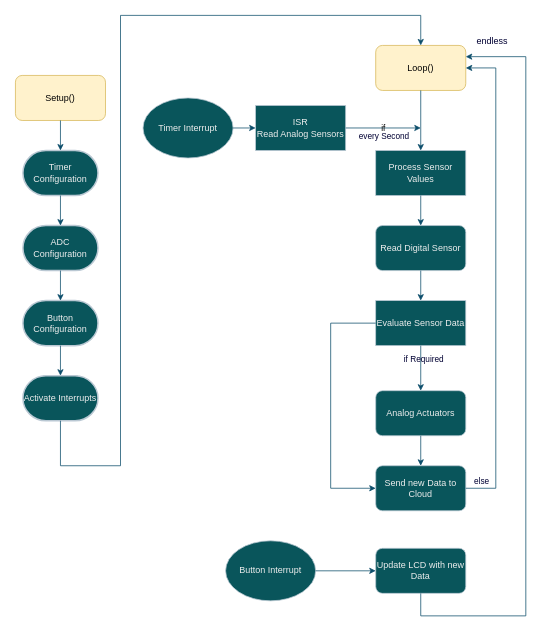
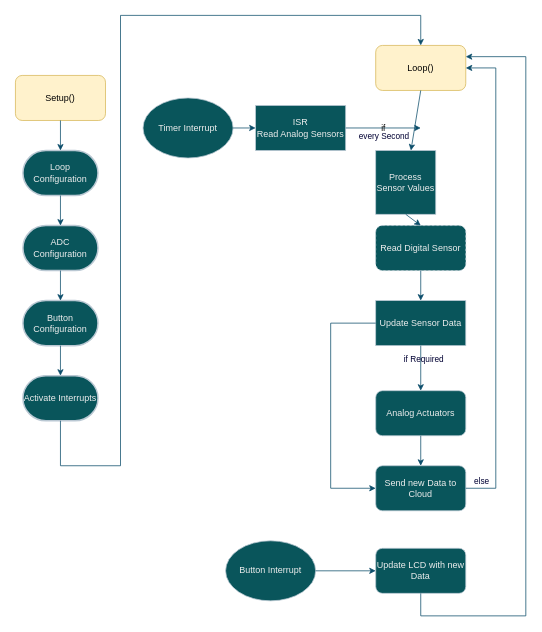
node "endless": removed
node "Timer Configuration": label "Timer Configuration" -> "Loop Configuration"
node "Process Sensor Values": size 90x45 -> 60x64
node "Read Digital Sensor": style solid -> dashed
node "Evaluate Sensor Data": label "Evaluate Sensor Data" -> "Update Sensor Data"
